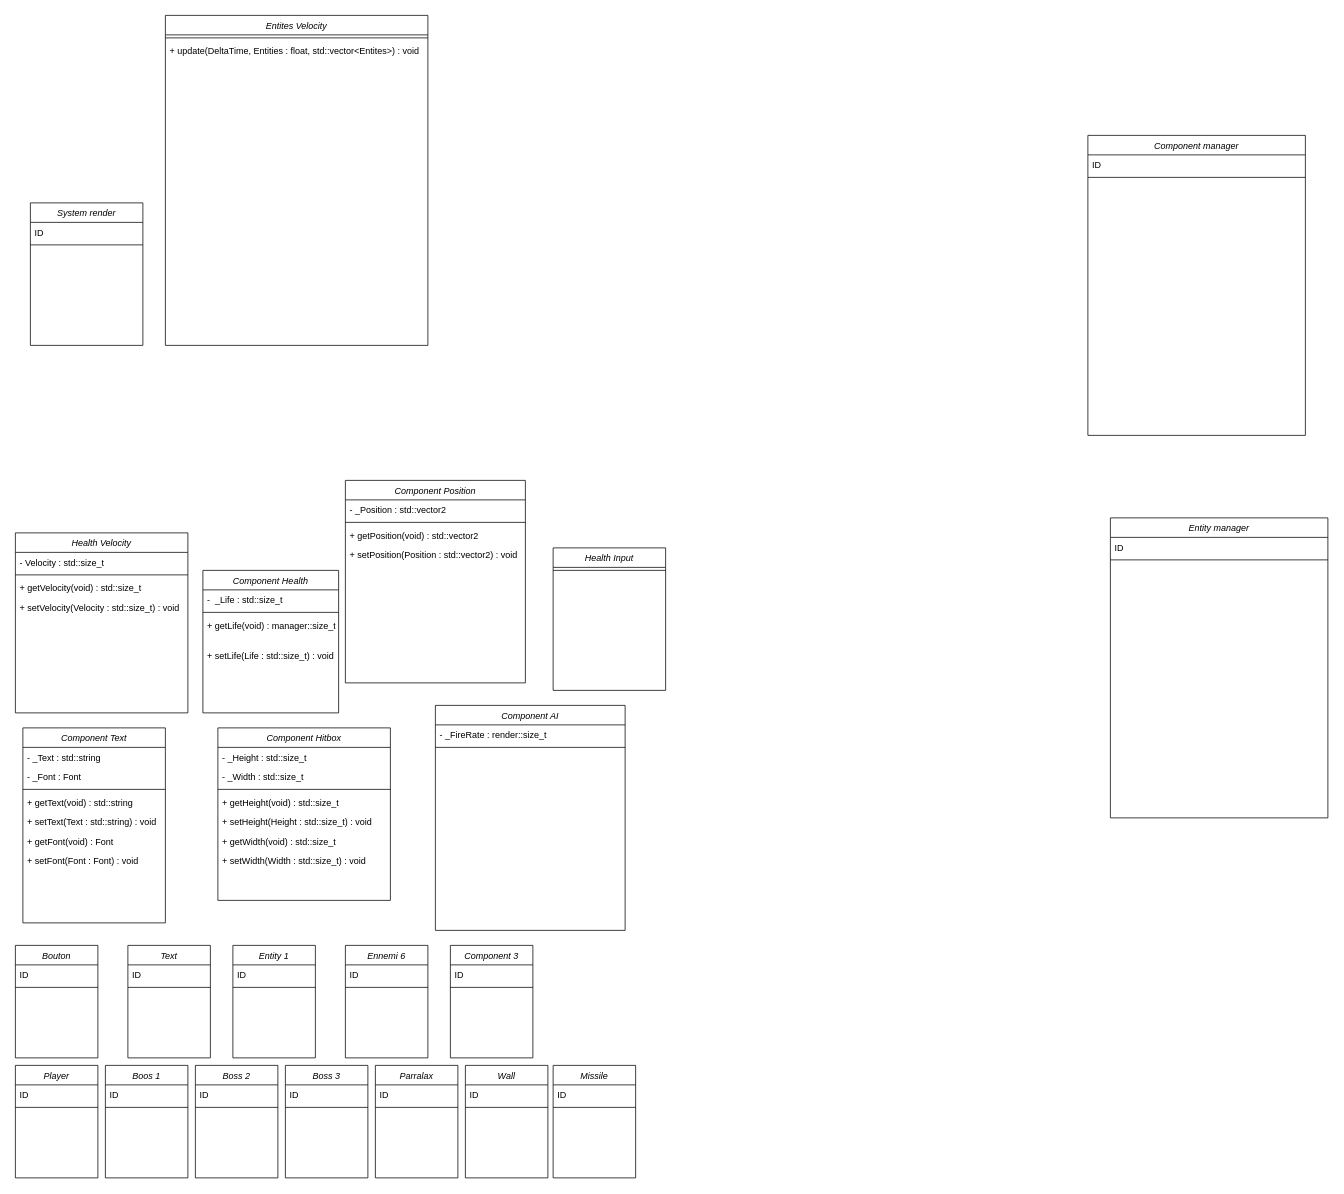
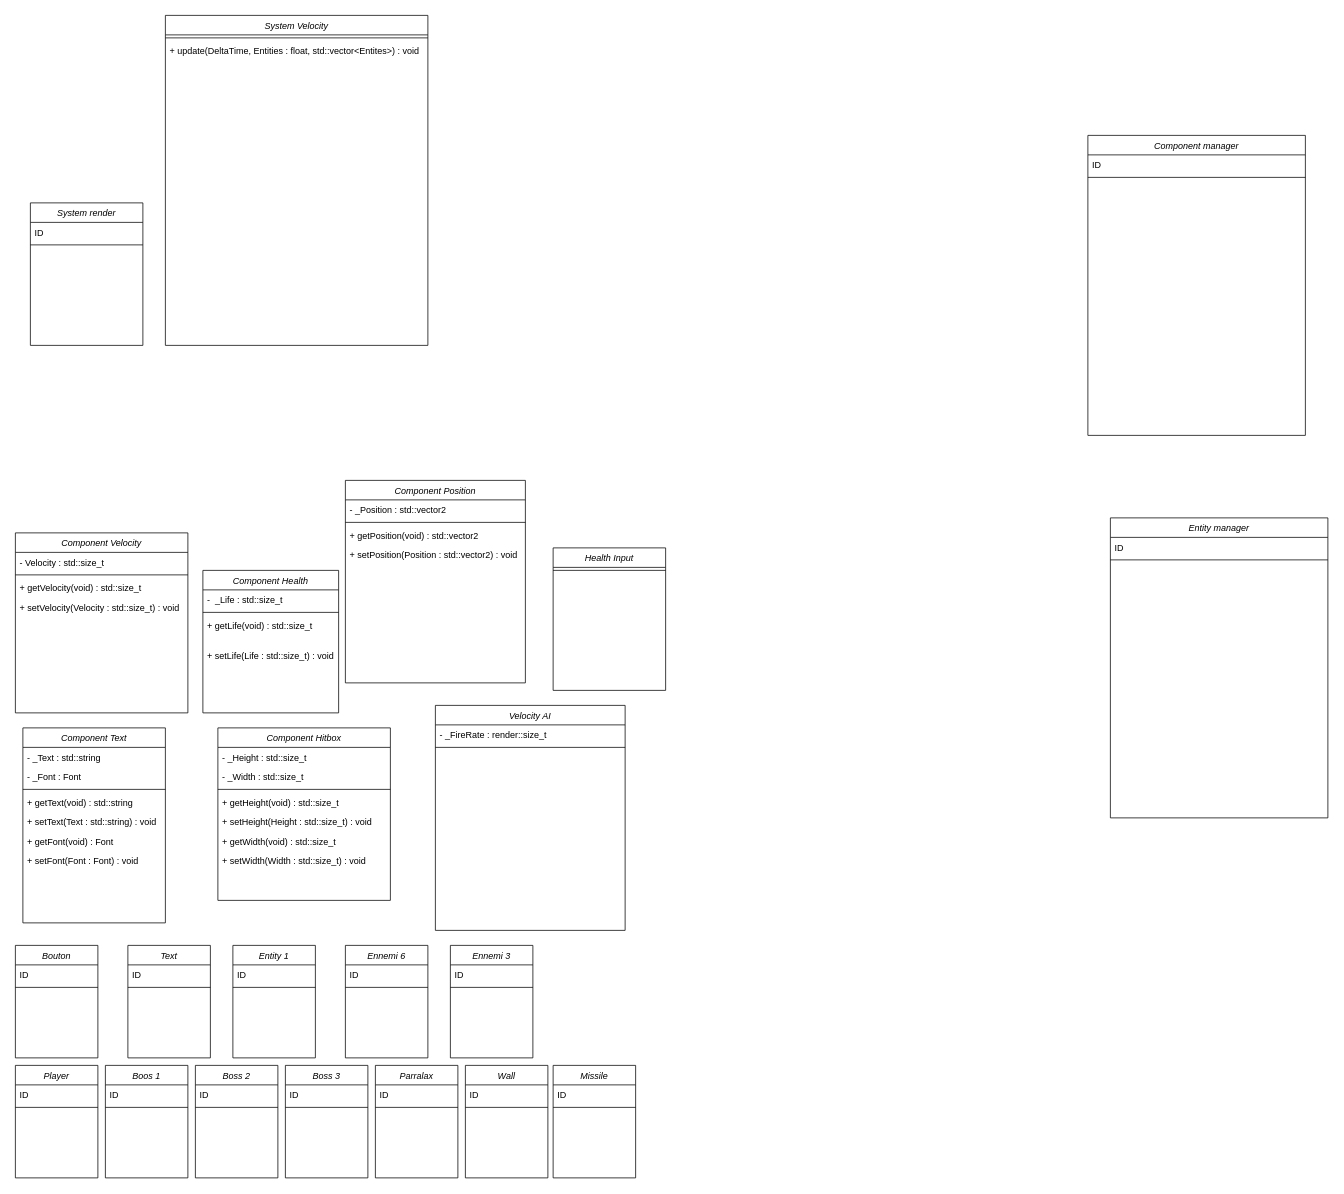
node "Entites Velocity": label "Entites Velocity" -> "System Velocity"
node "Health Velocity": label "Health Velocity" -> "Component Velocity"
node "+ getLife(void) : manager::size_t": label "+ getLife(void) : manager::size_t" -> "+ getLife(void) : std::size_t"
node "Component AI": label "Component AI" -> "Velocity AI"
node "Component 3": label "Component 3" -> "Ennemi 3"
